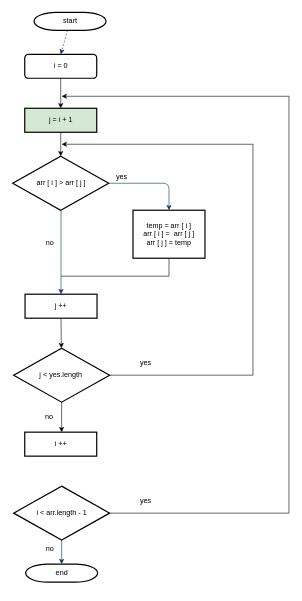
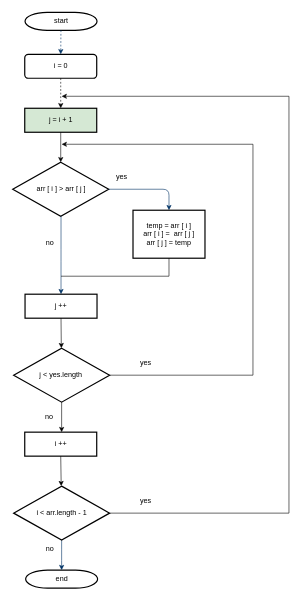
node "start": moved (70, 21) -> (61, 21)
edge "i = 0" -> "j = i + 1": style solid -> dashed
node "arr [ i ] > arr [ j ]": moved (61, 183) -> (61, 189)
edge "i ++" -> "i < arr.length - 1": added
node "end": moved (62, 573) -> (62, 579)
